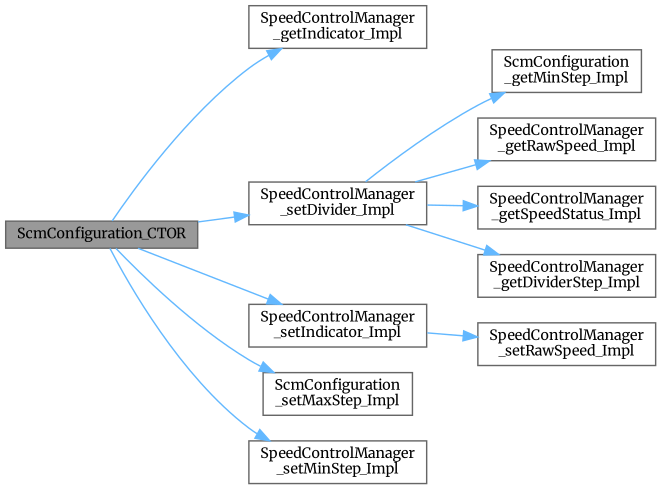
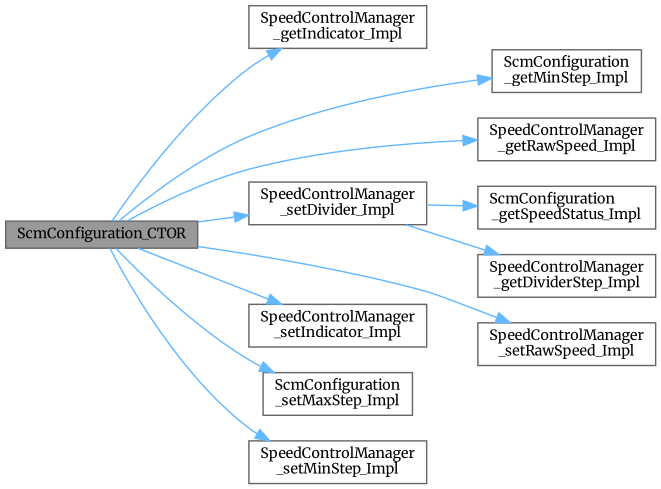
edge "SpeedControlManager _setDivider_Impl" -> "ScmConfiguration _getMinStep_Impl": now "ScmConfiguration_CTOR" -> "ScmConfiguration _getMinStep_Impl"
edge "SpeedControlManager _setDivider_Impl" -> "SpeedControlManager _getRawSpeed_Impl": now "ScmConfiguration_CTOR" -> "SpeedControlManager _getRawSpeed_Impl"
node "SpeedControlManager _getSpeedStatus_Impl": label "SpeedControlManager _getSpeedStatus_Impl" -> "ScmConfiguration _getSpeedStatus_Impl"
edge "SpeedControlManager _setIndicator_Impl" -> "SpeedControlManager _setRawSpeed_Impl": now "ScmConfiguration_CTOR" -> "SpeedControlManager _setRawSpeed_Impl"
